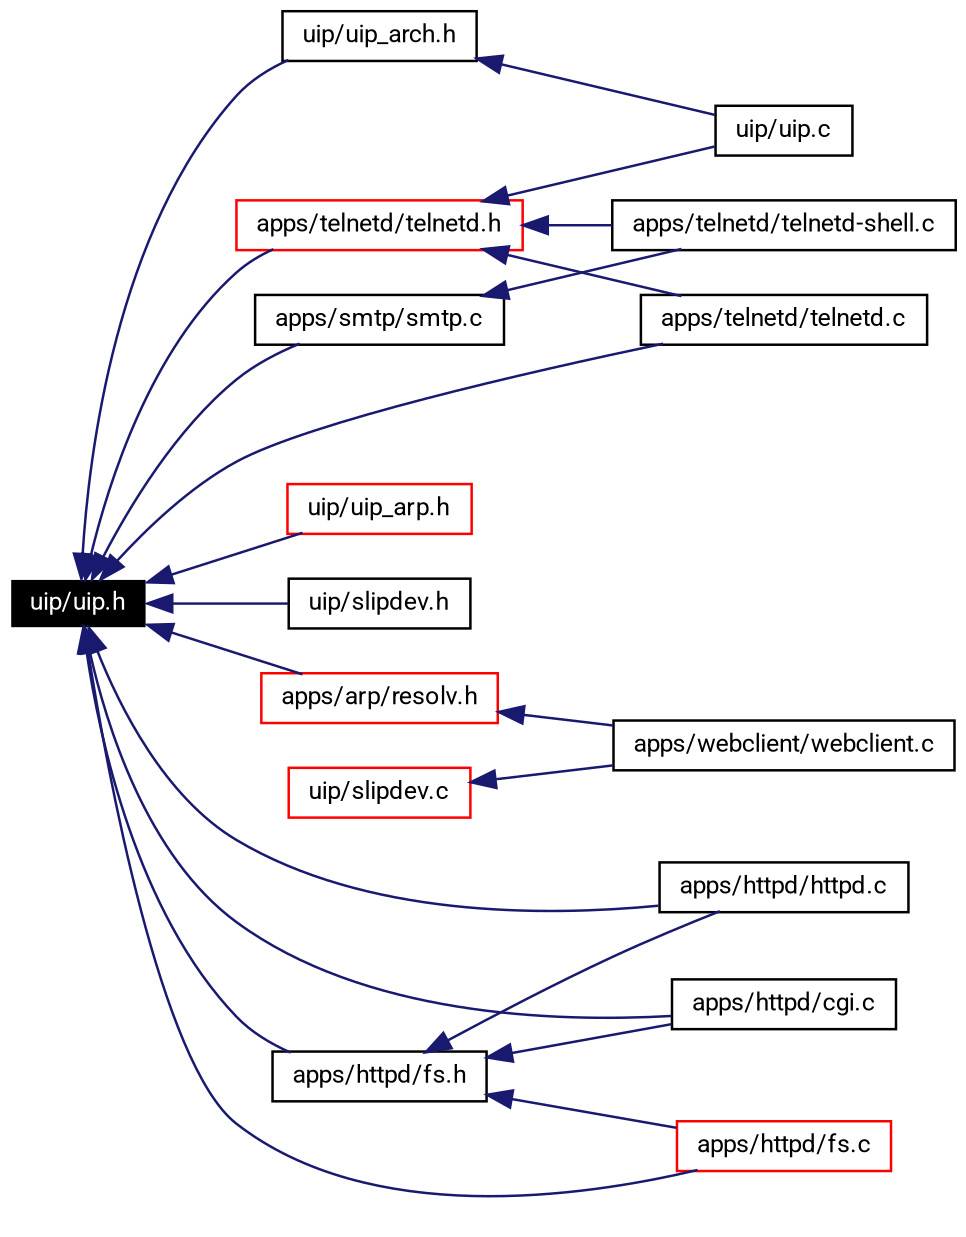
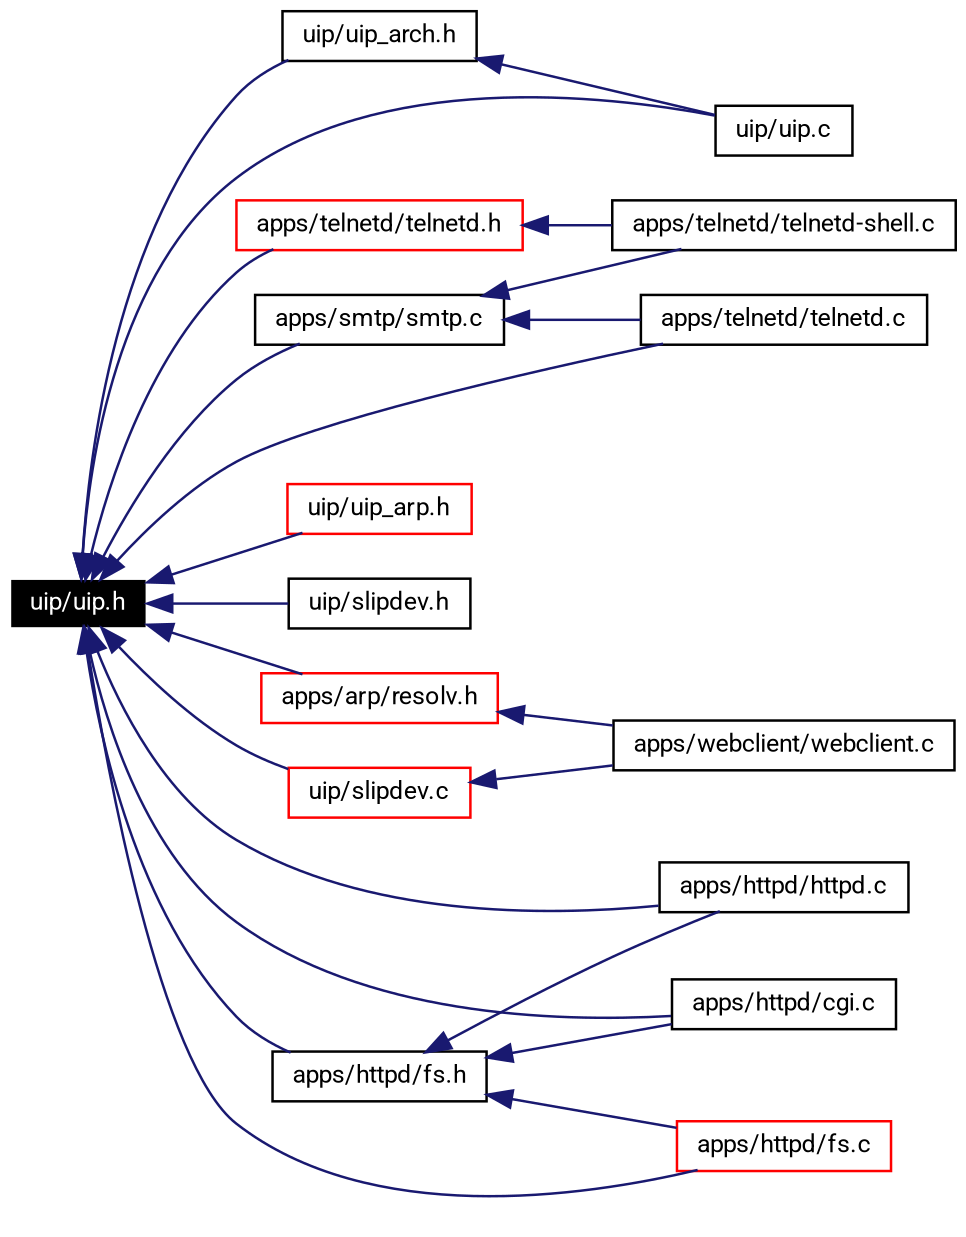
edge "uip/uip.c" -> "apps/telnetd/telnetd.h": now "uip/uip.c" -> "uip/uip.h"
edge "apps/telnetd/telnetd.c" -> "apps/telnetd/telnetd.h": now "apps/telnetd/telnetd.c" -> "apps/smtp/smtp.c"
edge "uip/slipdev.c" -> "uip/uip.h": added
